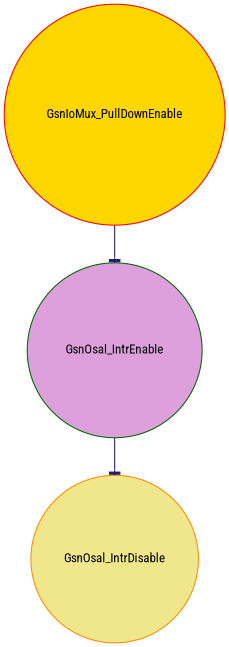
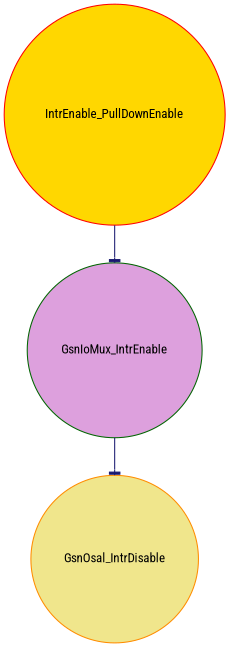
node "GsnIoMux_PullDownEnable": label "GsnIoMux_PullDownEnable" -> "IntrEnable_PullDownEnable"
node "GsnOsal_IntrEnable": label "GsnOsal_IntrEnable" -> "GsnIoMux_IntrEnable"
